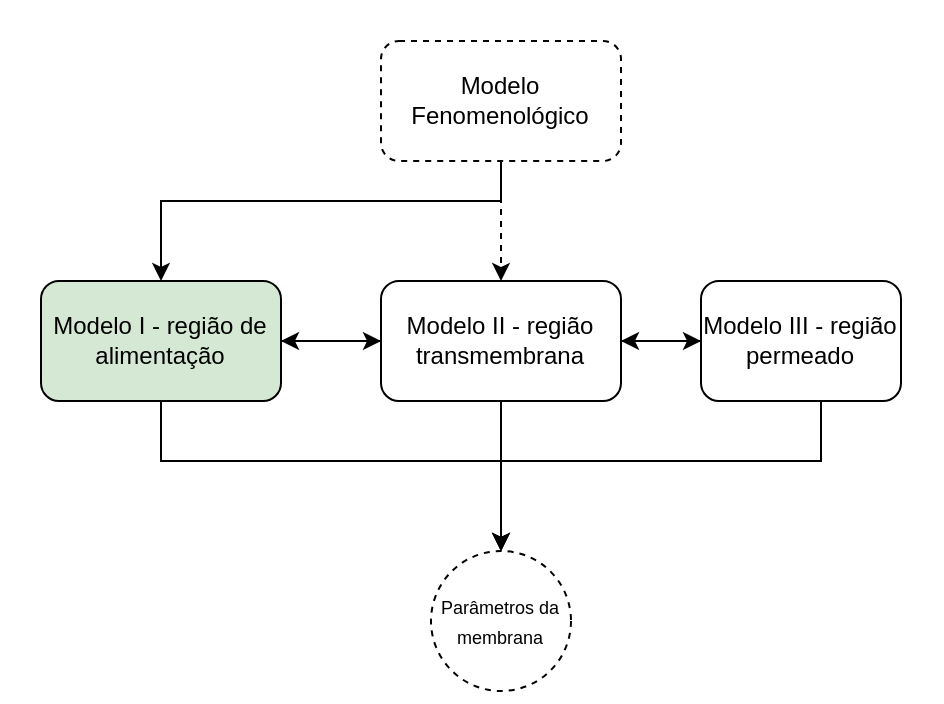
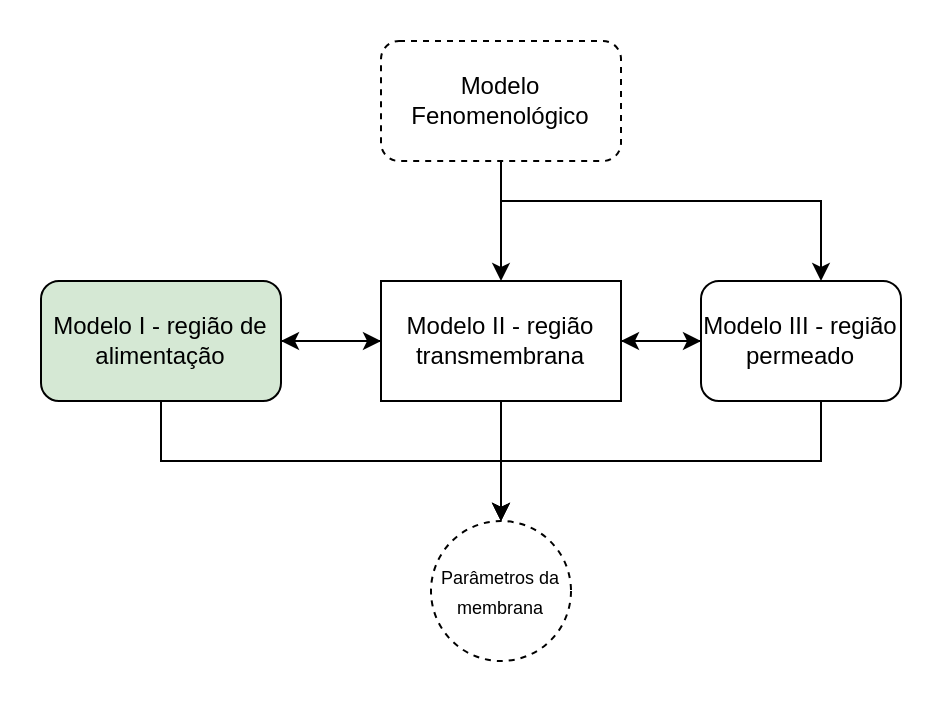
edge "Modelo Fenomenológico" -> "Modelo I - região de alimentação": removed
edge "Modelo Fenomenológico" -> "Modelo III - região permeado": added
edge "Modelo Fenomenológico" -> "Modelo II - região transmembrana": style dashed -> solid
node "Modelo II - região transmembrana": shape rounded rectangle -> rectangle
node "Parâmetros da membrana": moved (501, 621) -> (501, 591)
